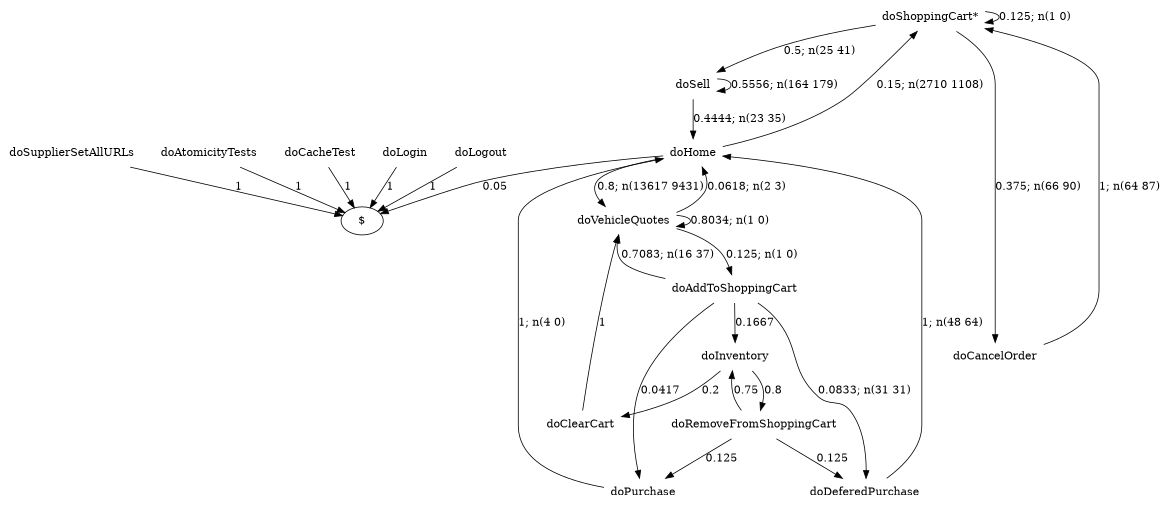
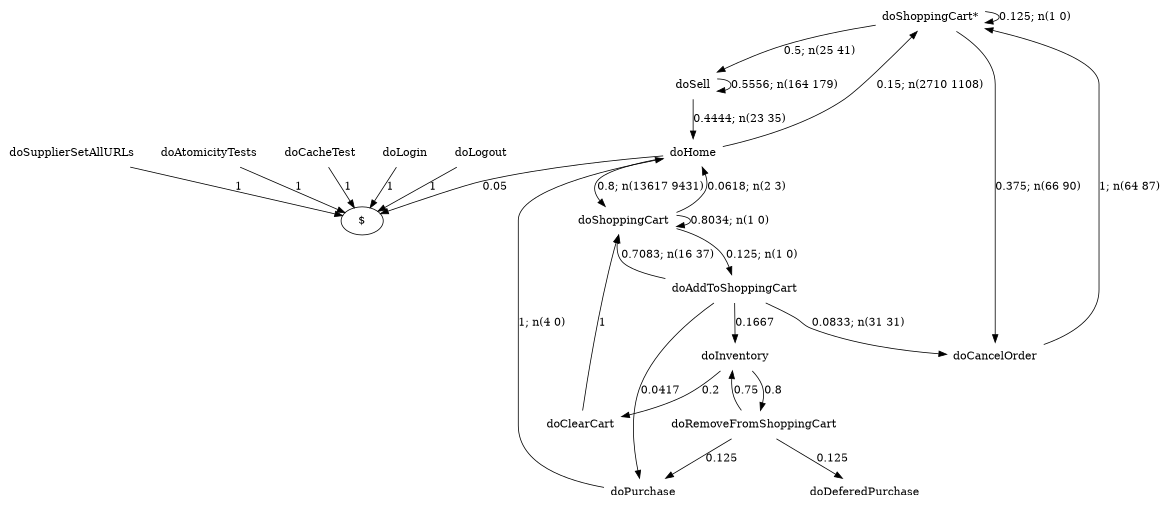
node "doVehicleQuotes": label "doVehicleQuotes" -> "doShoppingCart"
edge "doDeferedPurchase" -> "doHome": removed, label "1; n(48 64)"
edge "doAddToShoppingCart" -> "doDeferedPurchase": now "doAddToShoppingCart" -> "doCancelOrder"
